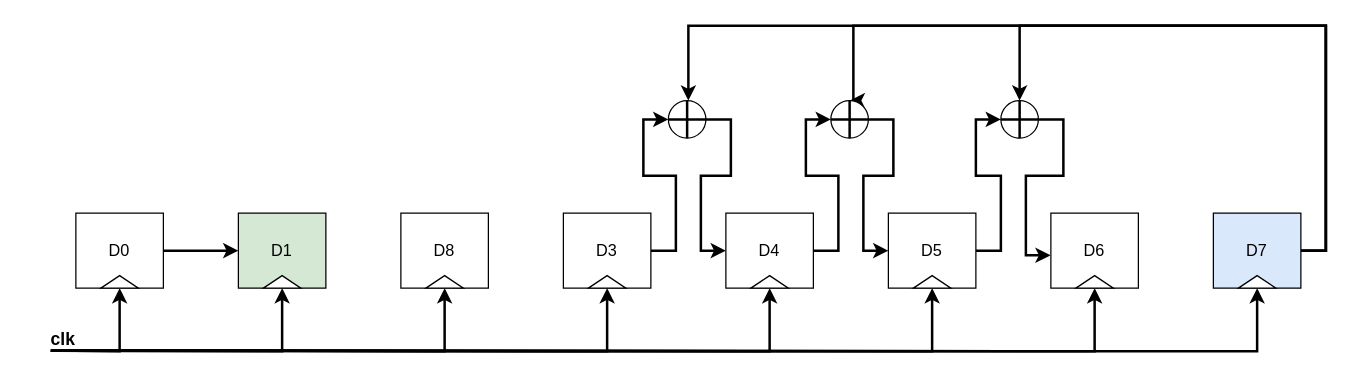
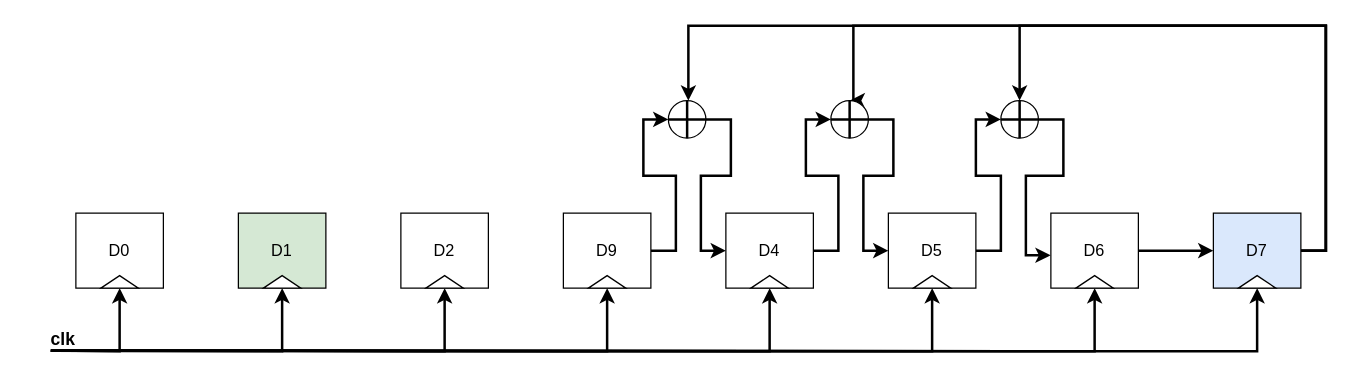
edge "D0" -> "D1": removed
node "D8": label "D8" -> "D2"
node "D3": label "D3" -> "D9"
edge "D6" -> "D7": added
